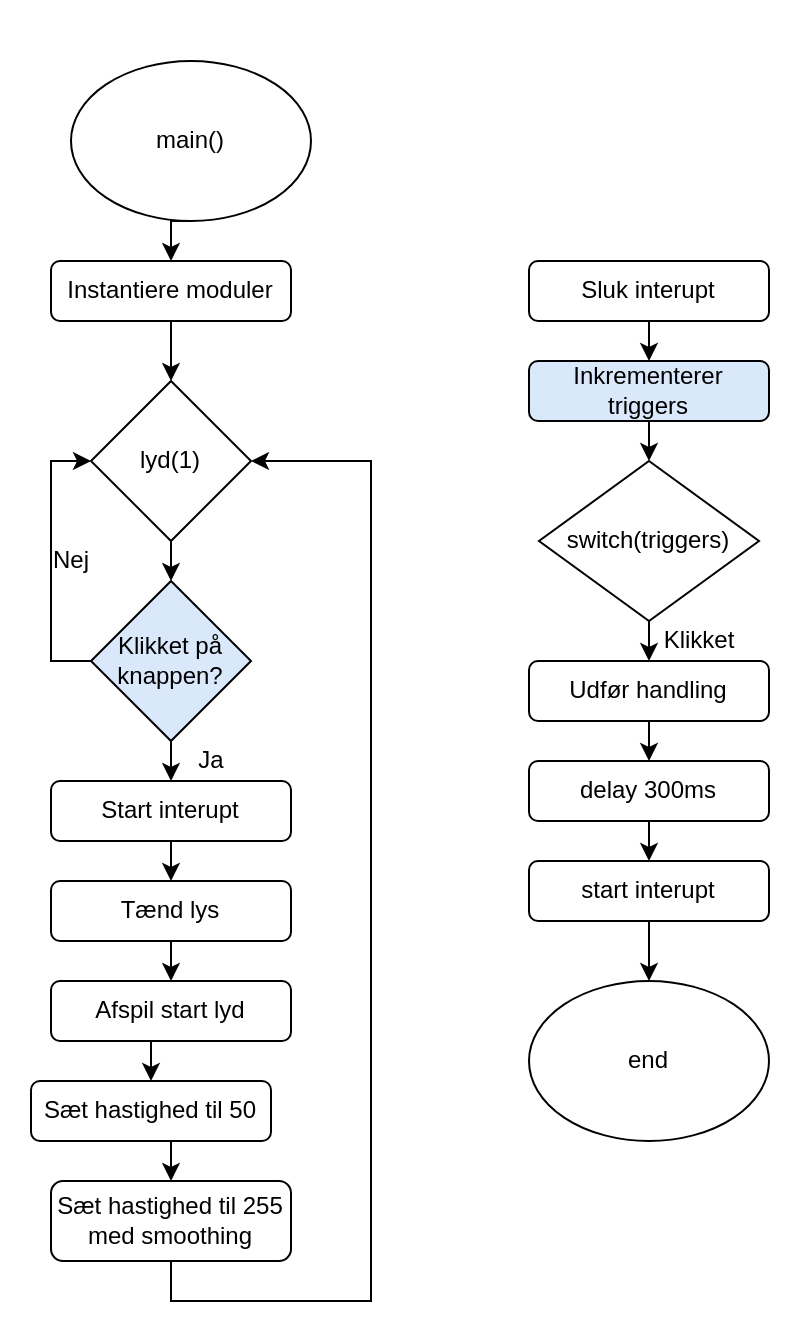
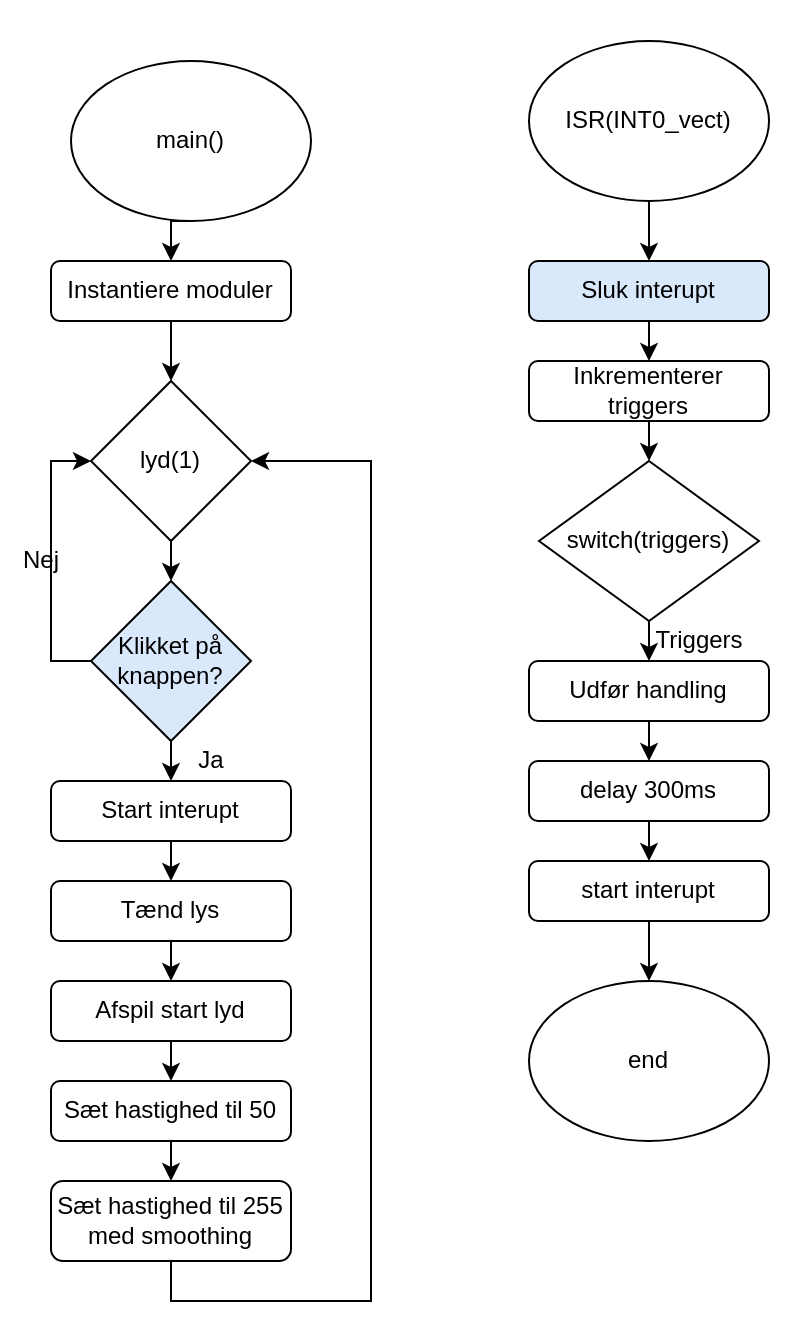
node "ISR(INT0_vect)": added
edge "ISR(INT0_vect)" -> "Sluk interupt": added
node "Sluk interupt": fillcolor #ffffff -> #dae8fc
node "Inkrementerer triggers": fillcolor #dae8fc -> #ffffff
node "Nej": moved (71, 561) -> (41, 561)
node "Klikket": label "Klikket" -> "Triggers"
node "Sæt hastighed til 50": moved (151, 1111) -> (171, 1111)
